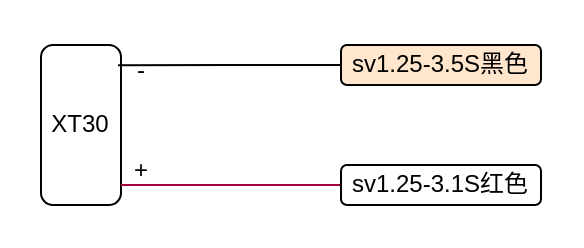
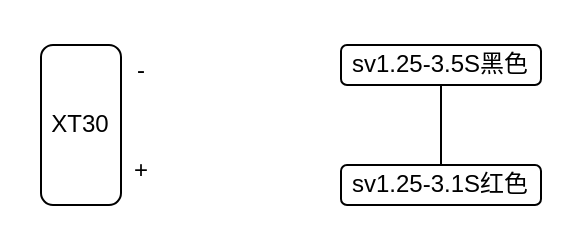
edge "sv1.25-3.5S黑色" -- "XT30": now "sv1.25-3.5S黑色" -- "sv1.25-3.1S红色"
node "sv1.25-3.5S黑色": fillcolor #ffe6cc -> #ffffff
edge "XT30" -- "sv1.25-3.1S红色": removed
